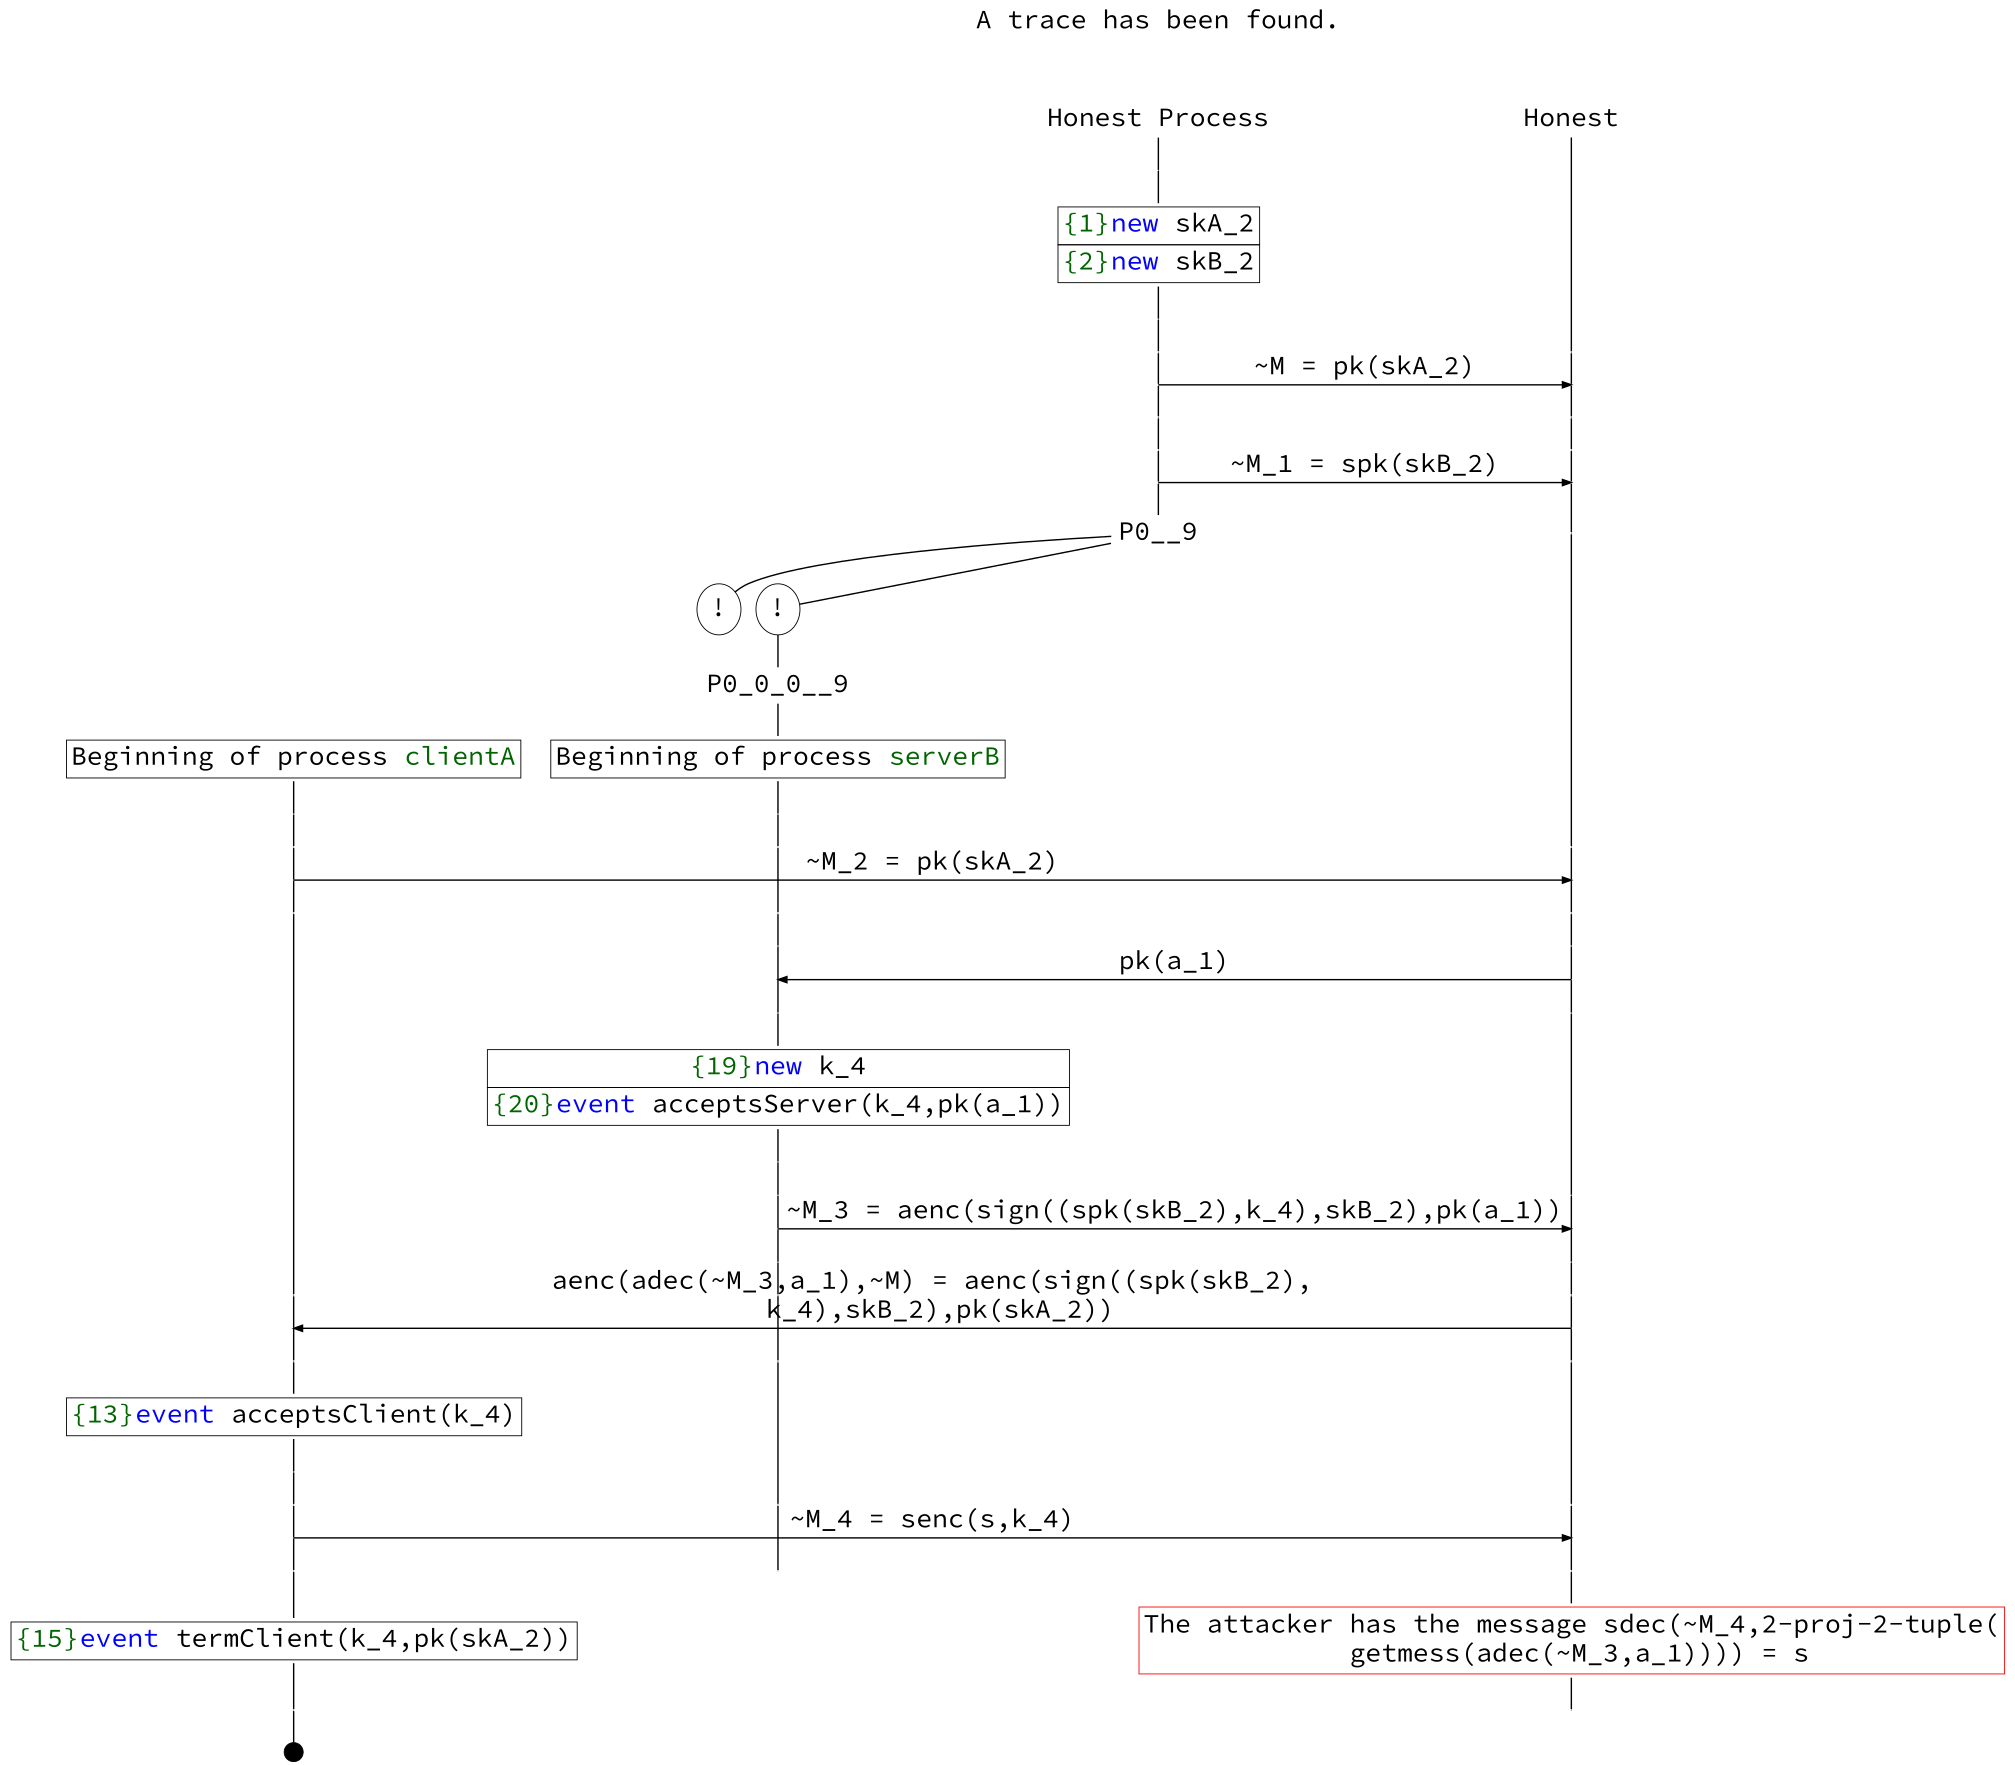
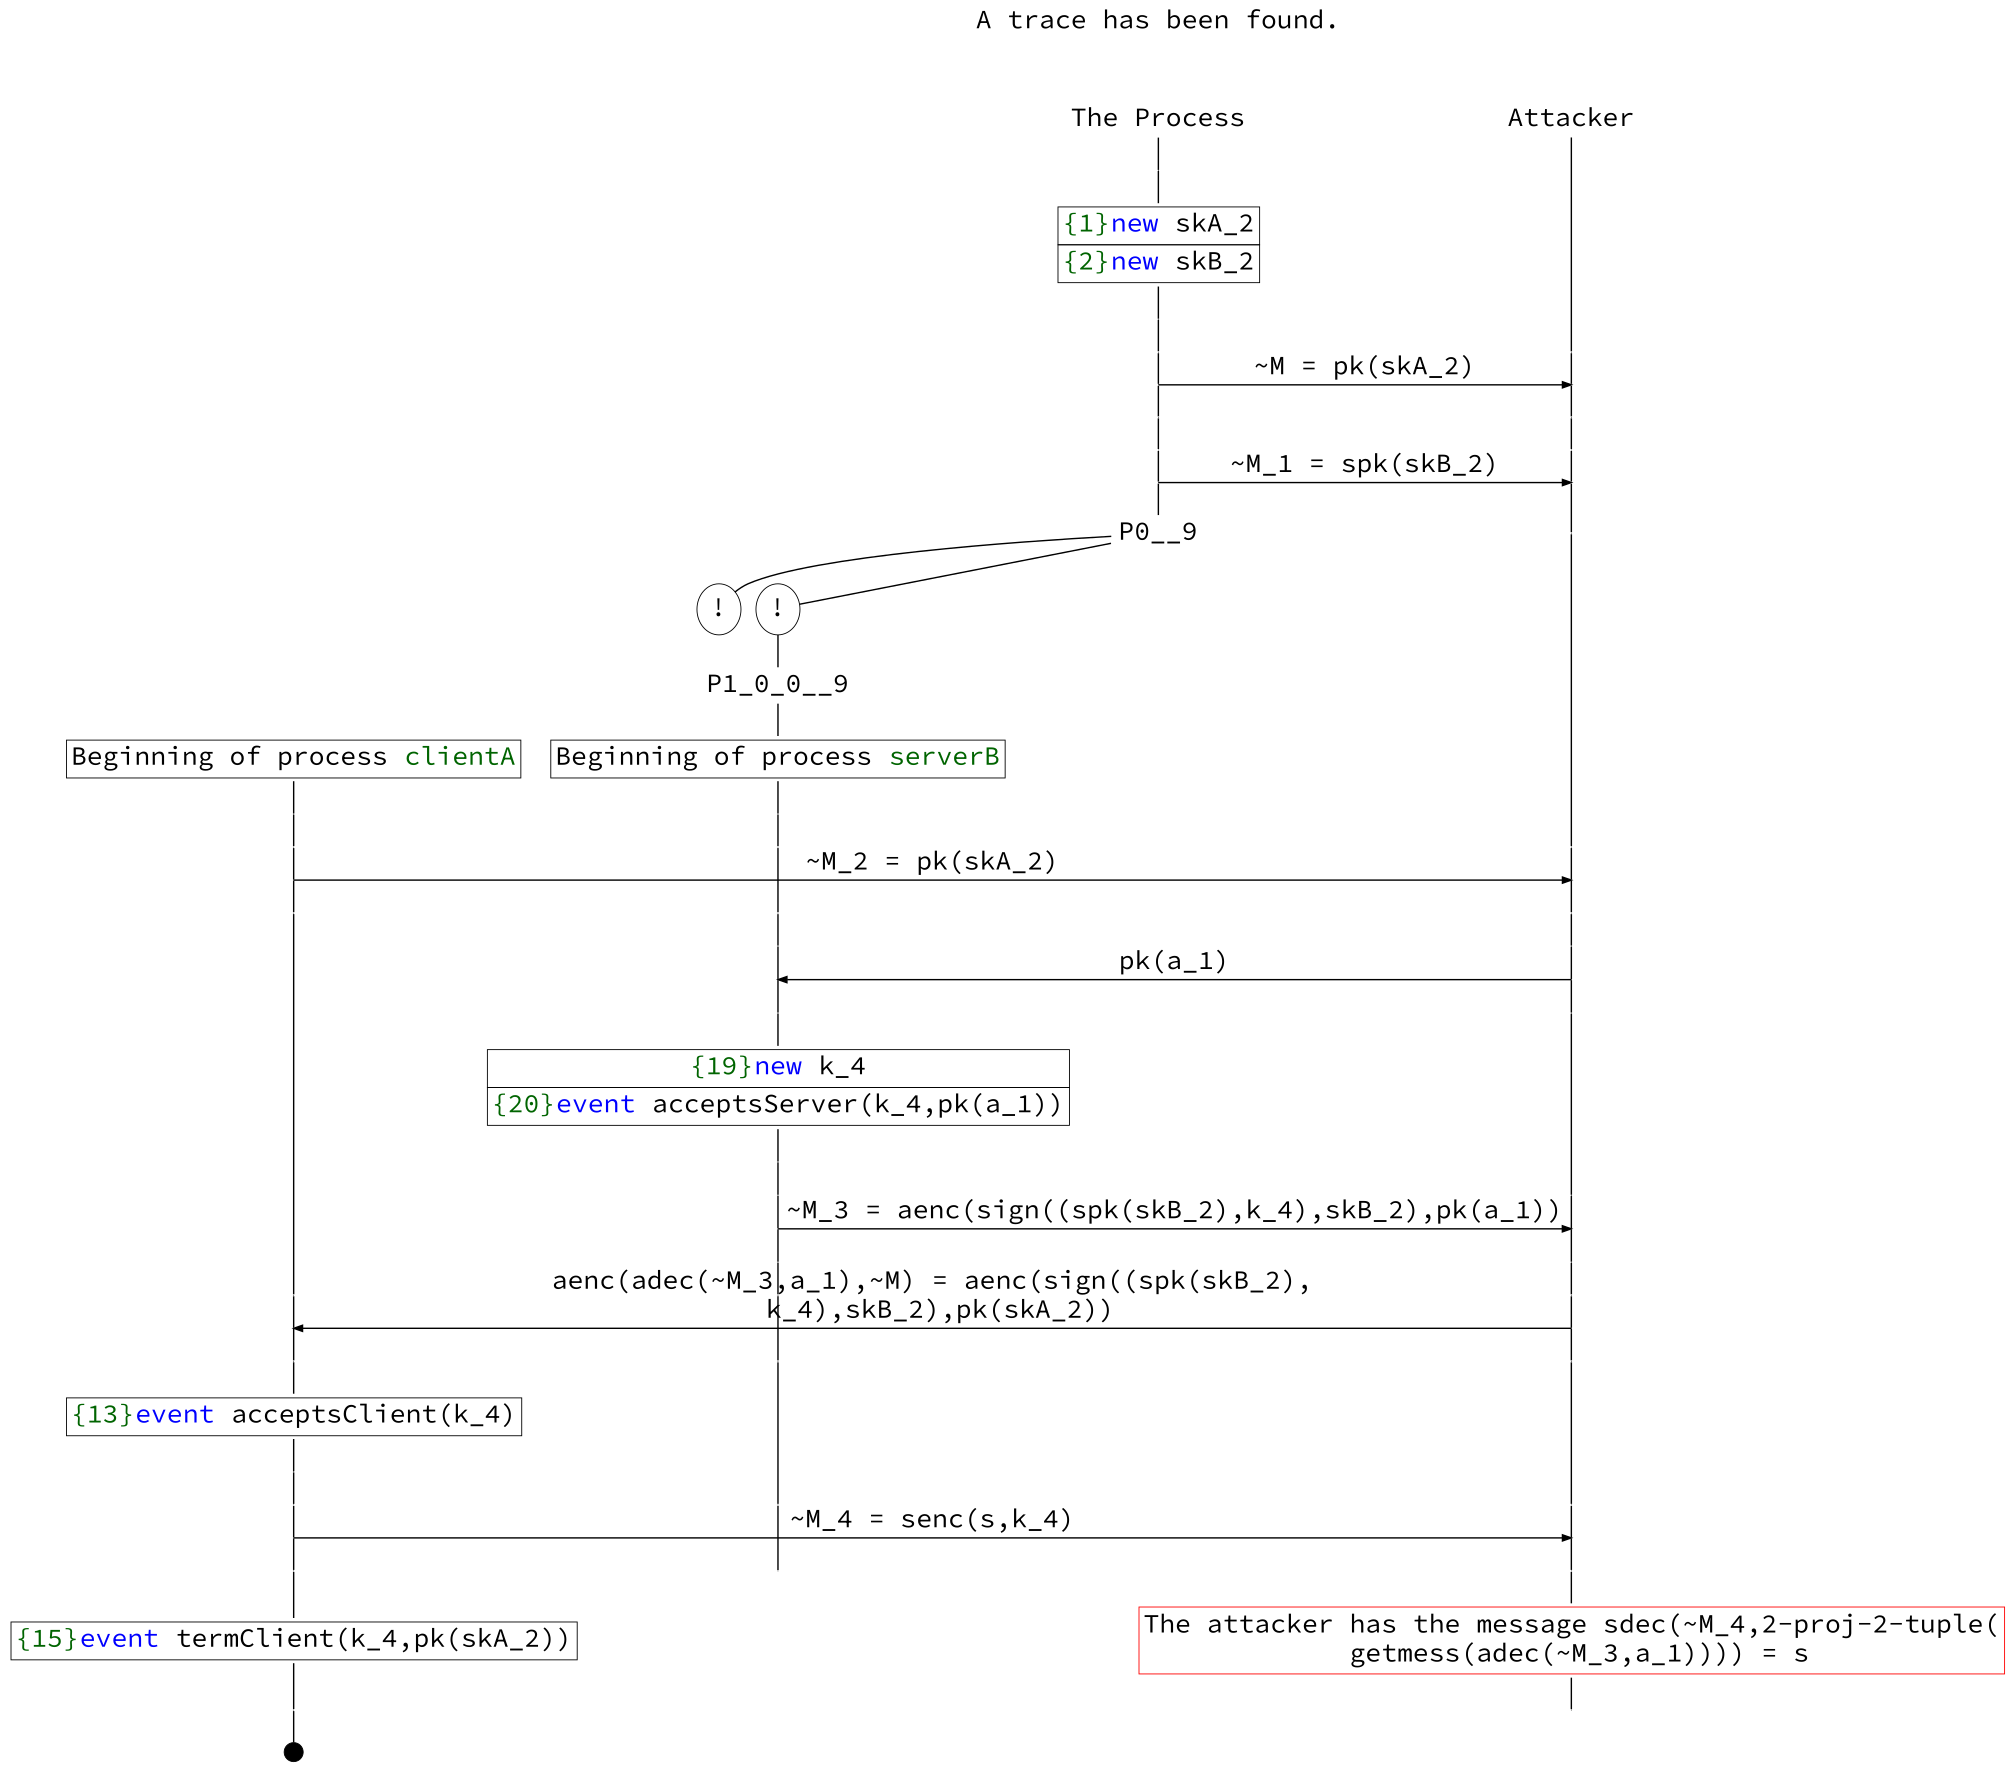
node "Honest Process": label "Honest Process" -> "The Process"
node "Honest": label "Honest" -> "Attacker"
node "P0_0_0__9": label "P0_0_0__9" -> "P1_0_0__9"
